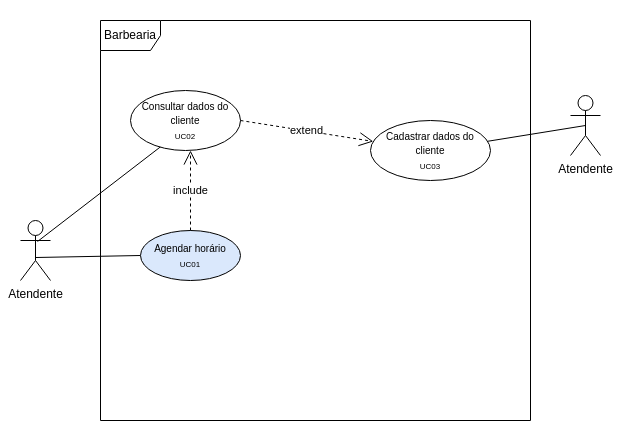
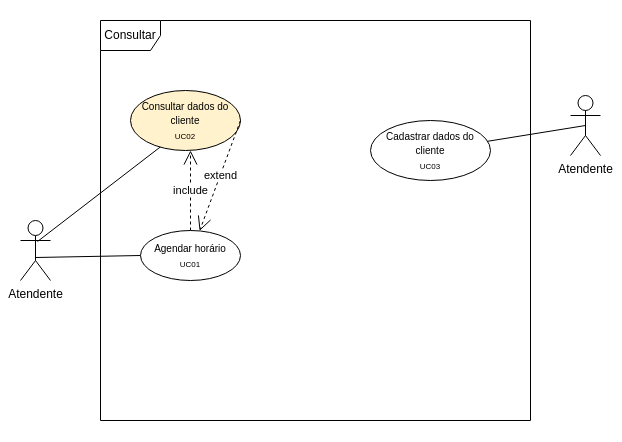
node "Barbearia": label "Barbearia" -> "Consultar"
node "Consultar dados do cliente UC02": fillcolor #ffffff -> #fff2cc
edge "Consultar dados do cliente UC02" -> "Cadastrar dados do cliente UC03": now "Consultar dados do cliente UC02" -> "Agendar horário UC01"
node "Agendar horário UC01": fillcolor #dae8fc -> #ffffff
